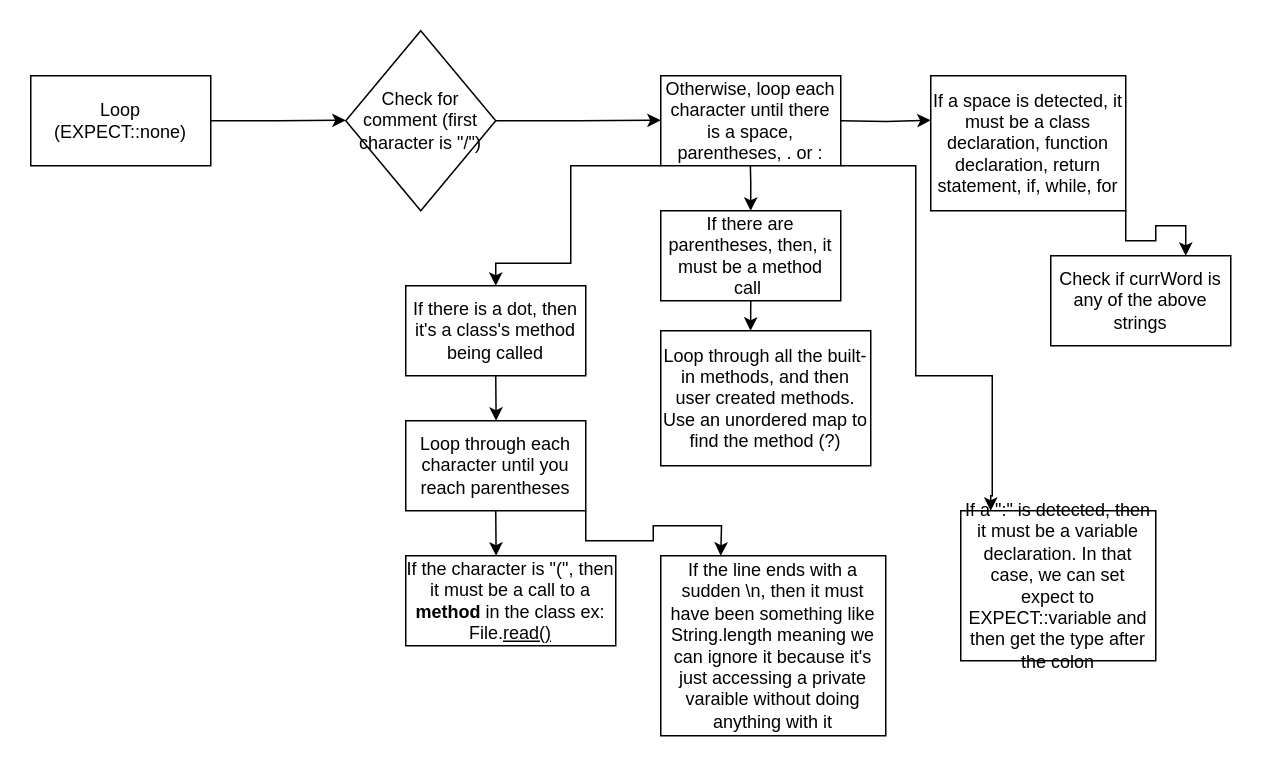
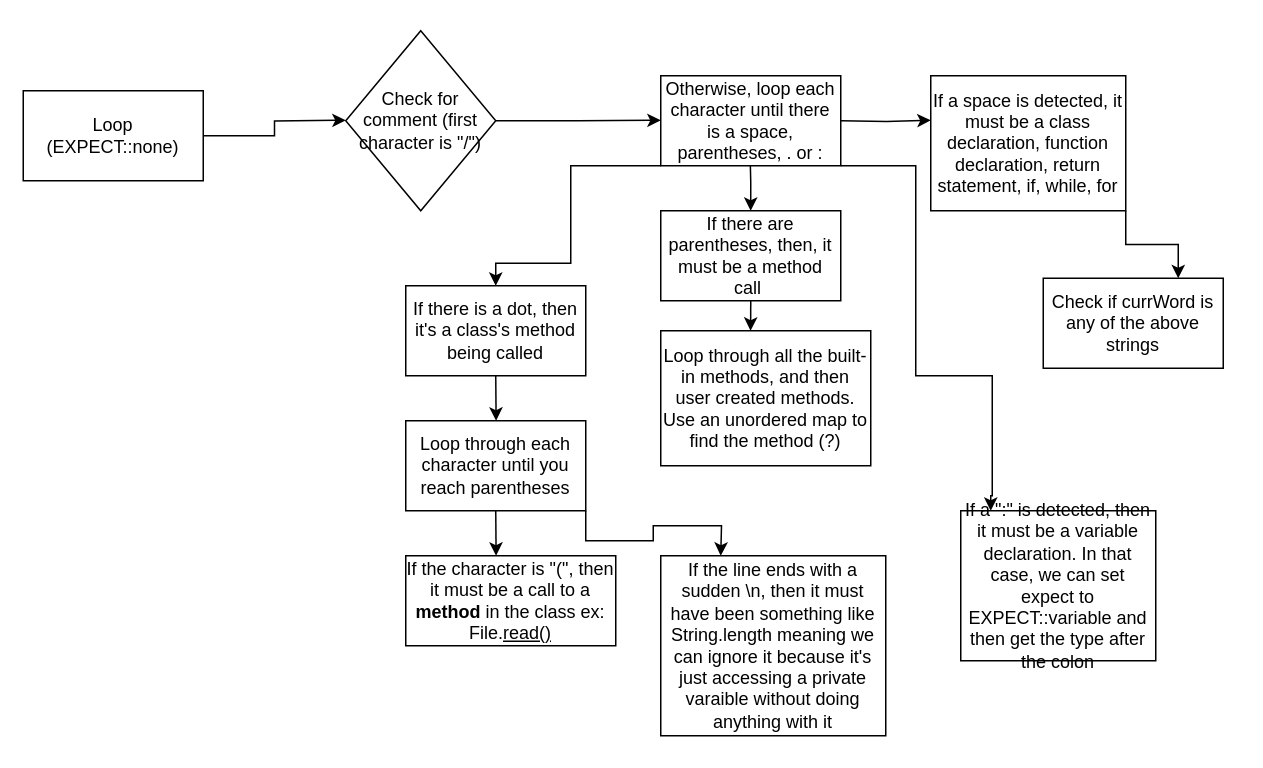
node "Loop (EXPECT::none)": moved (121, 121) -> (113, 136)
node "Check if currWord is any of the above strings": moved (1141, 301) -> (1133, 323)
